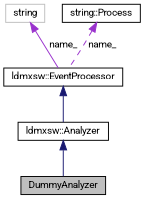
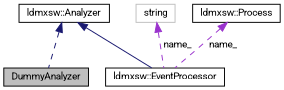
node "string::Process": label "string::Process" -> "ldmxsw::Process"
edge "ldmxsw::EventProcessor" -> "string": style solid -> dashed
edge "ldmxsw::Analyzer" -> "ldmxsw::EventProcessor": reversed
edge "DummyAnalyzer" -> "ldmxsw::Analyzer": style solid -> dashed
